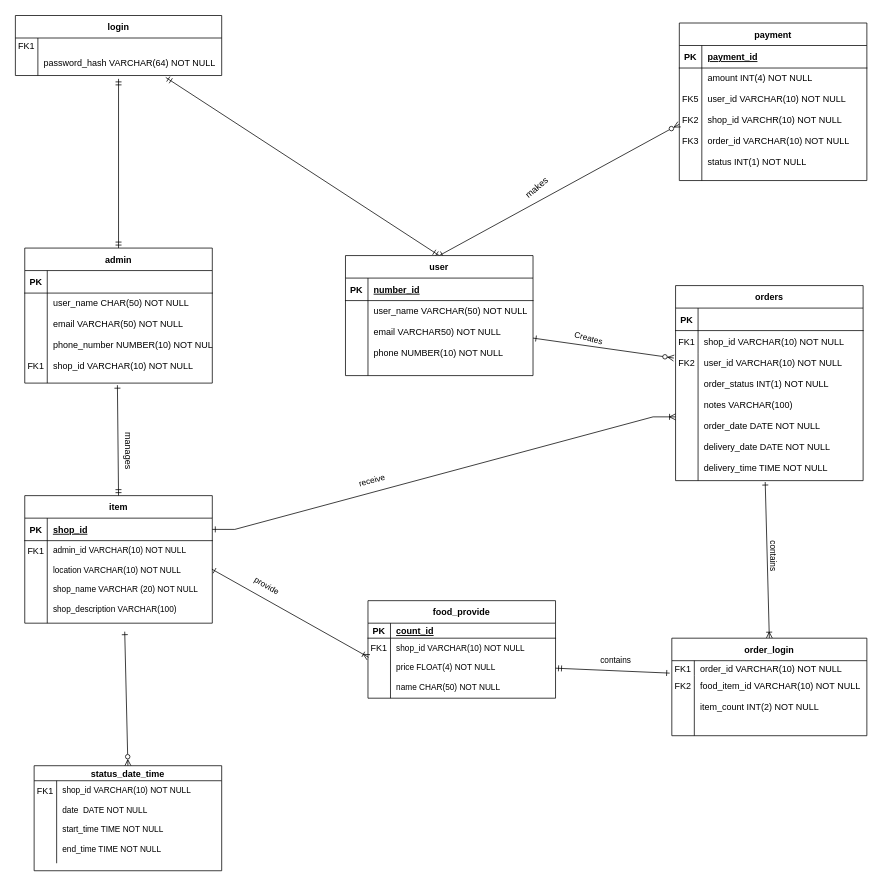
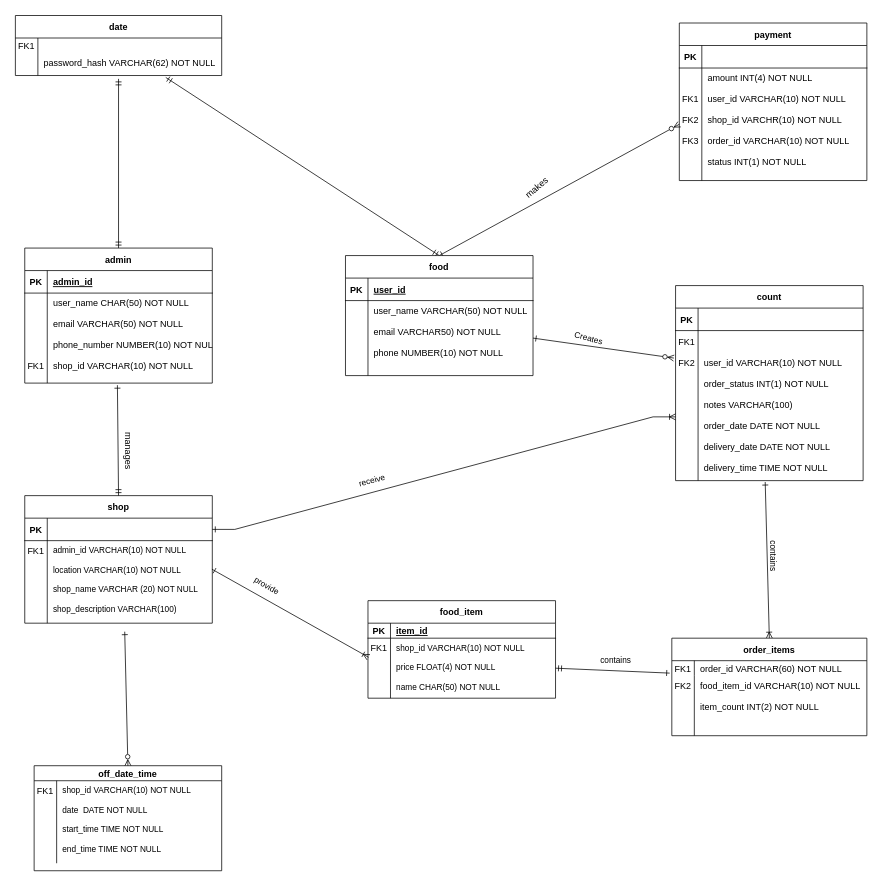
node "login": label "login" -> "date"
node "payment_id": removed
node "password_hash VARCHAR(64) NOT NULL": label "password_hash VARCHAR(64) NOT NULL" -> "password_hash VARCHAR(62) NOT NULL"
node "FK5 FK2 FK3": label "FK5 FK2 FK3" -> "FK1 FK2 FK3"
node "user": label "user" -> "food"
node "admin_id": added
node "number_id": label "number_id" -> "user_id"
node "orders": label "orders" -> "count"
node "shop_id VARCHAR(10) NOT NULL": removed
node "item": label "item" -> "shop"
node "shop_id": removed
node "food_provide": label "food_provide" -> "food_item"
node "count_id": label "count_id" -> "item_id"
node "order_login": label "order_login" -> "order_items"
node "order_id VARCHAR(10) NOT NULL": label "order_id VARCHAR(10) NOT NULL" -> "order_id VARCHAR(60) NOT NULL"
node "status_date_time": label "status_date_time" -> "off_date_time"
